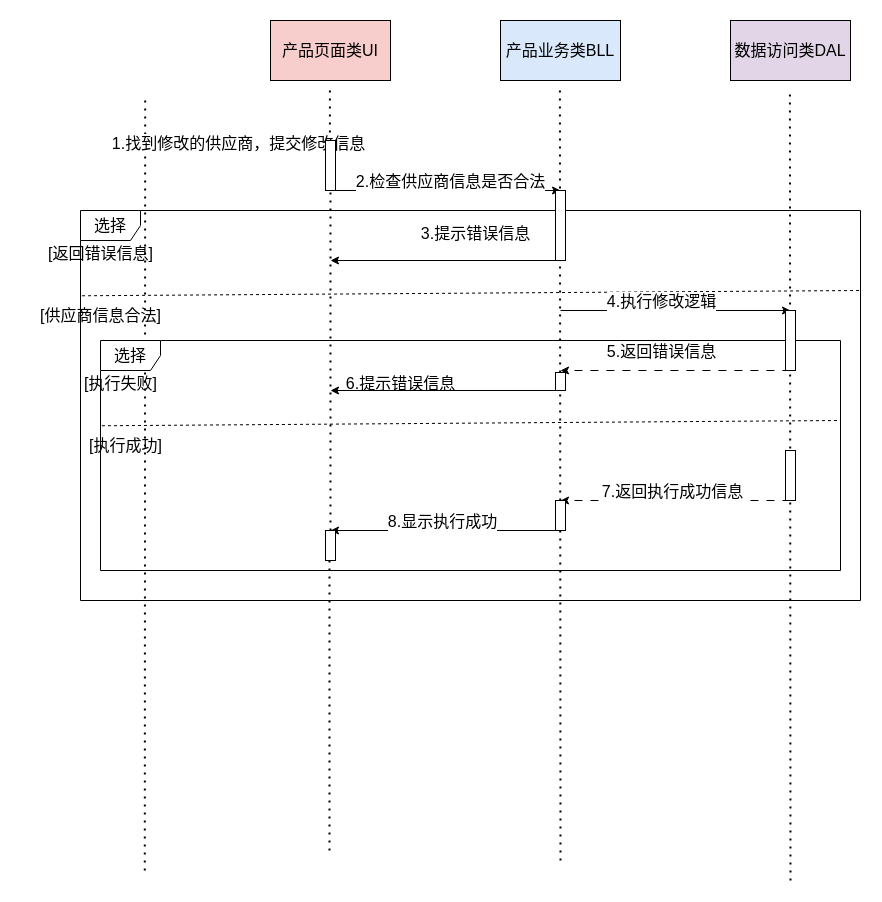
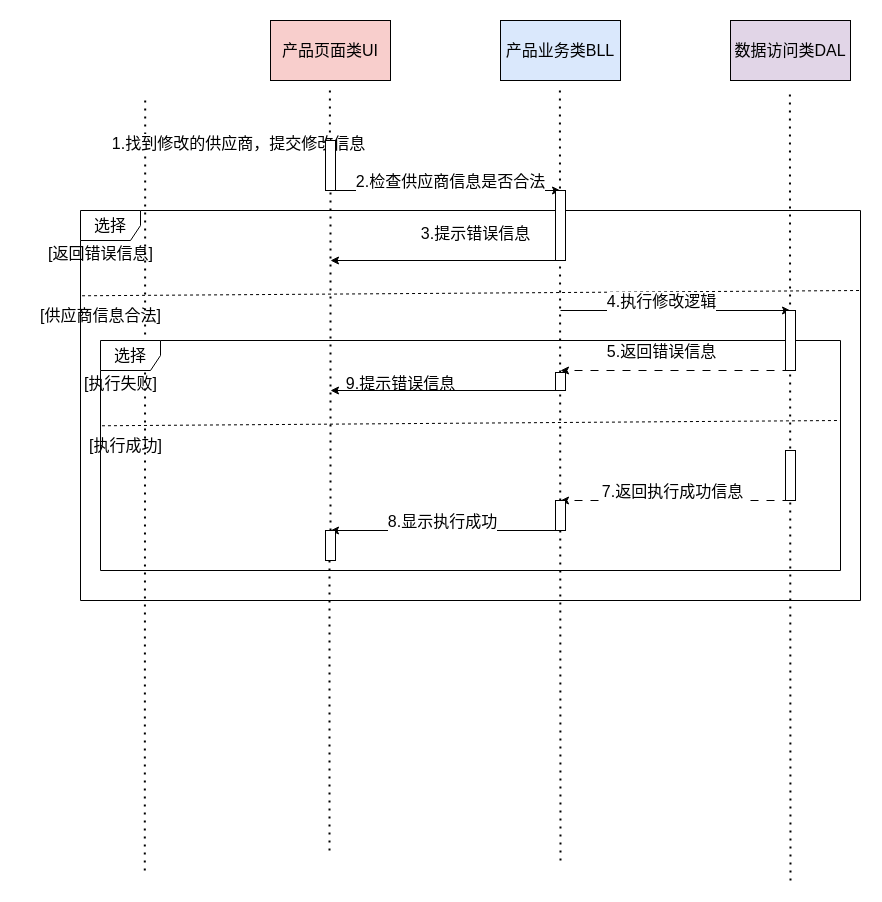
node "6.提示错误信息": label "6.提示错误信息" -> "9.提示错误信息"
